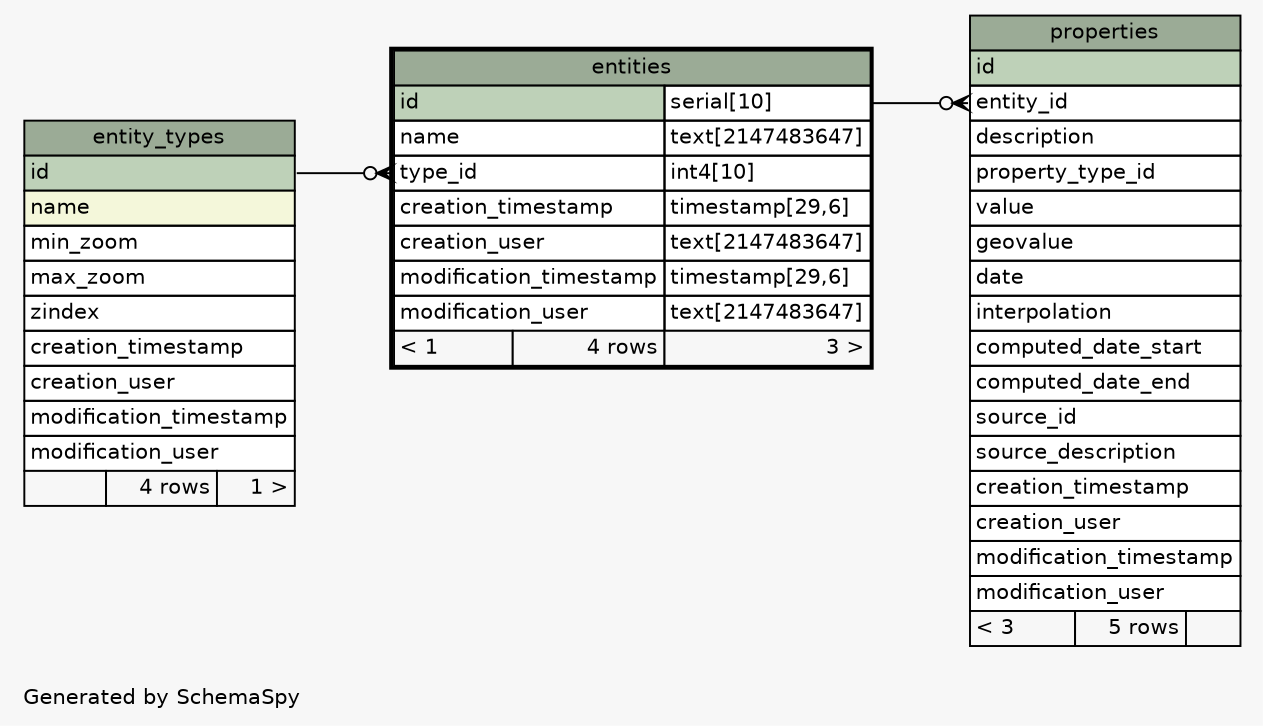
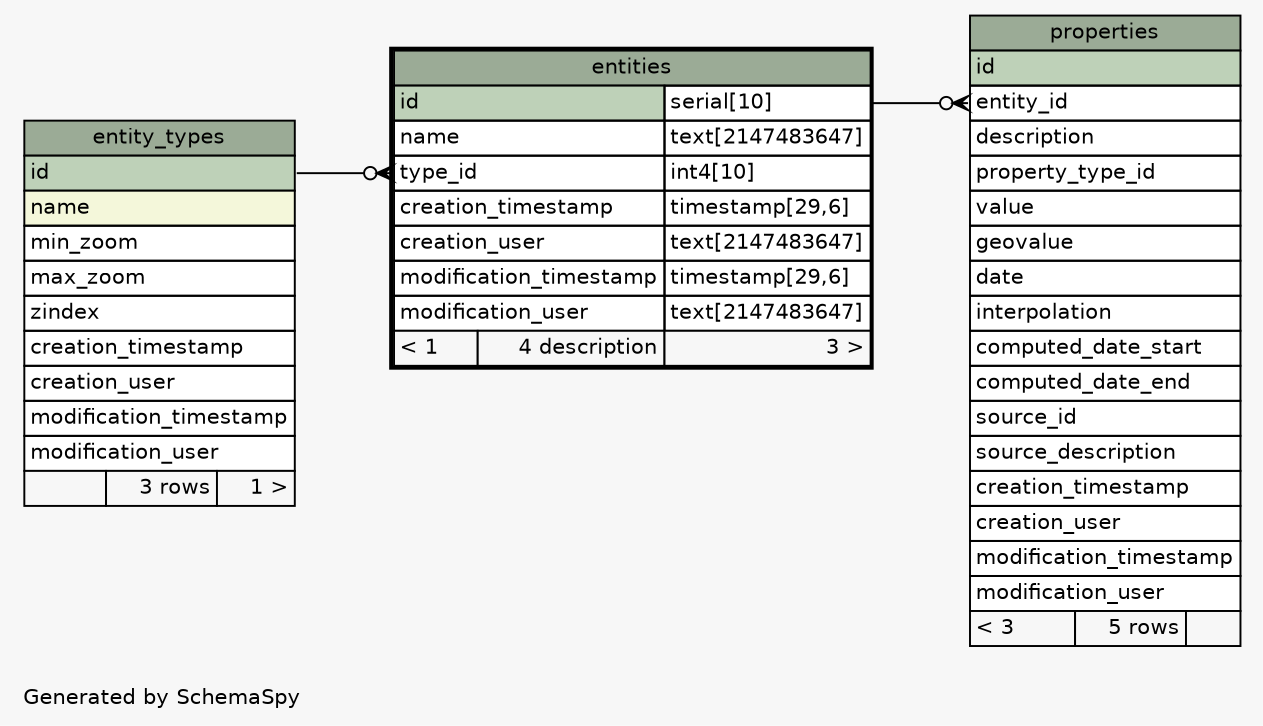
node "entities": text "4 rows" -> "4 description"
node "entity_types": text "4 rows" -> "3 rows"
